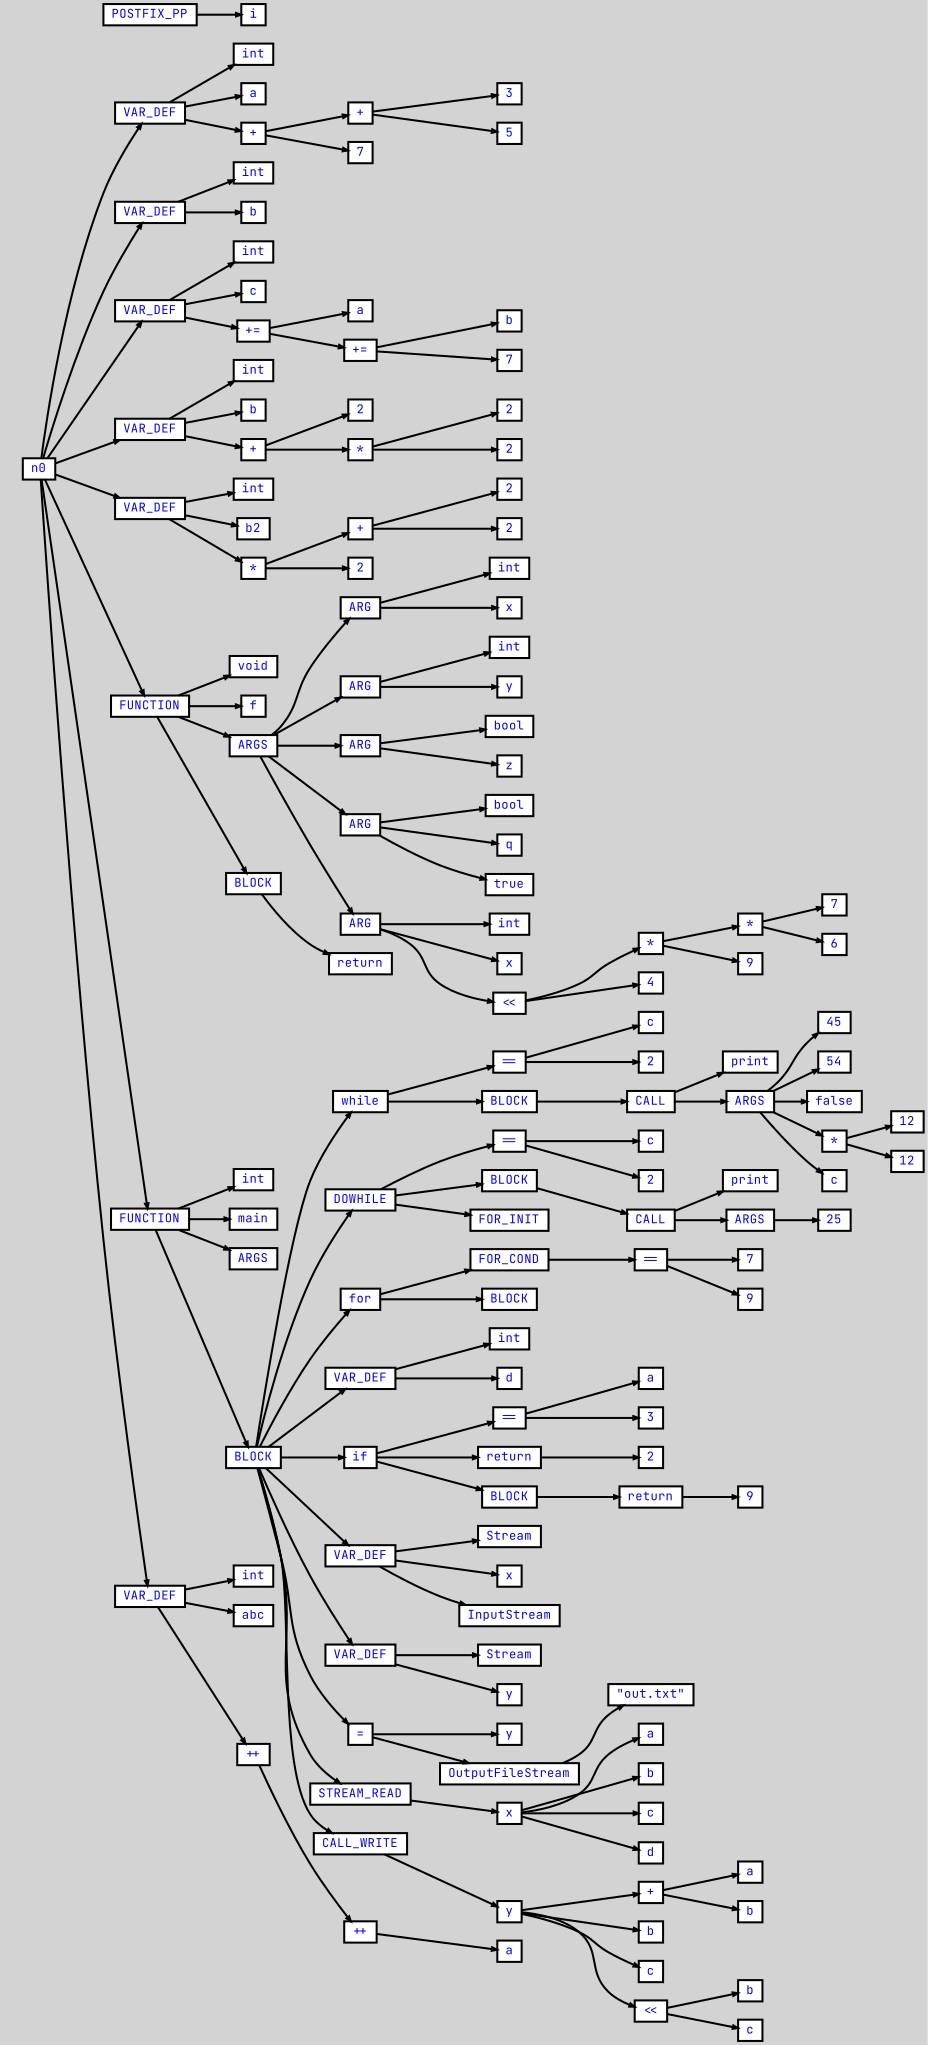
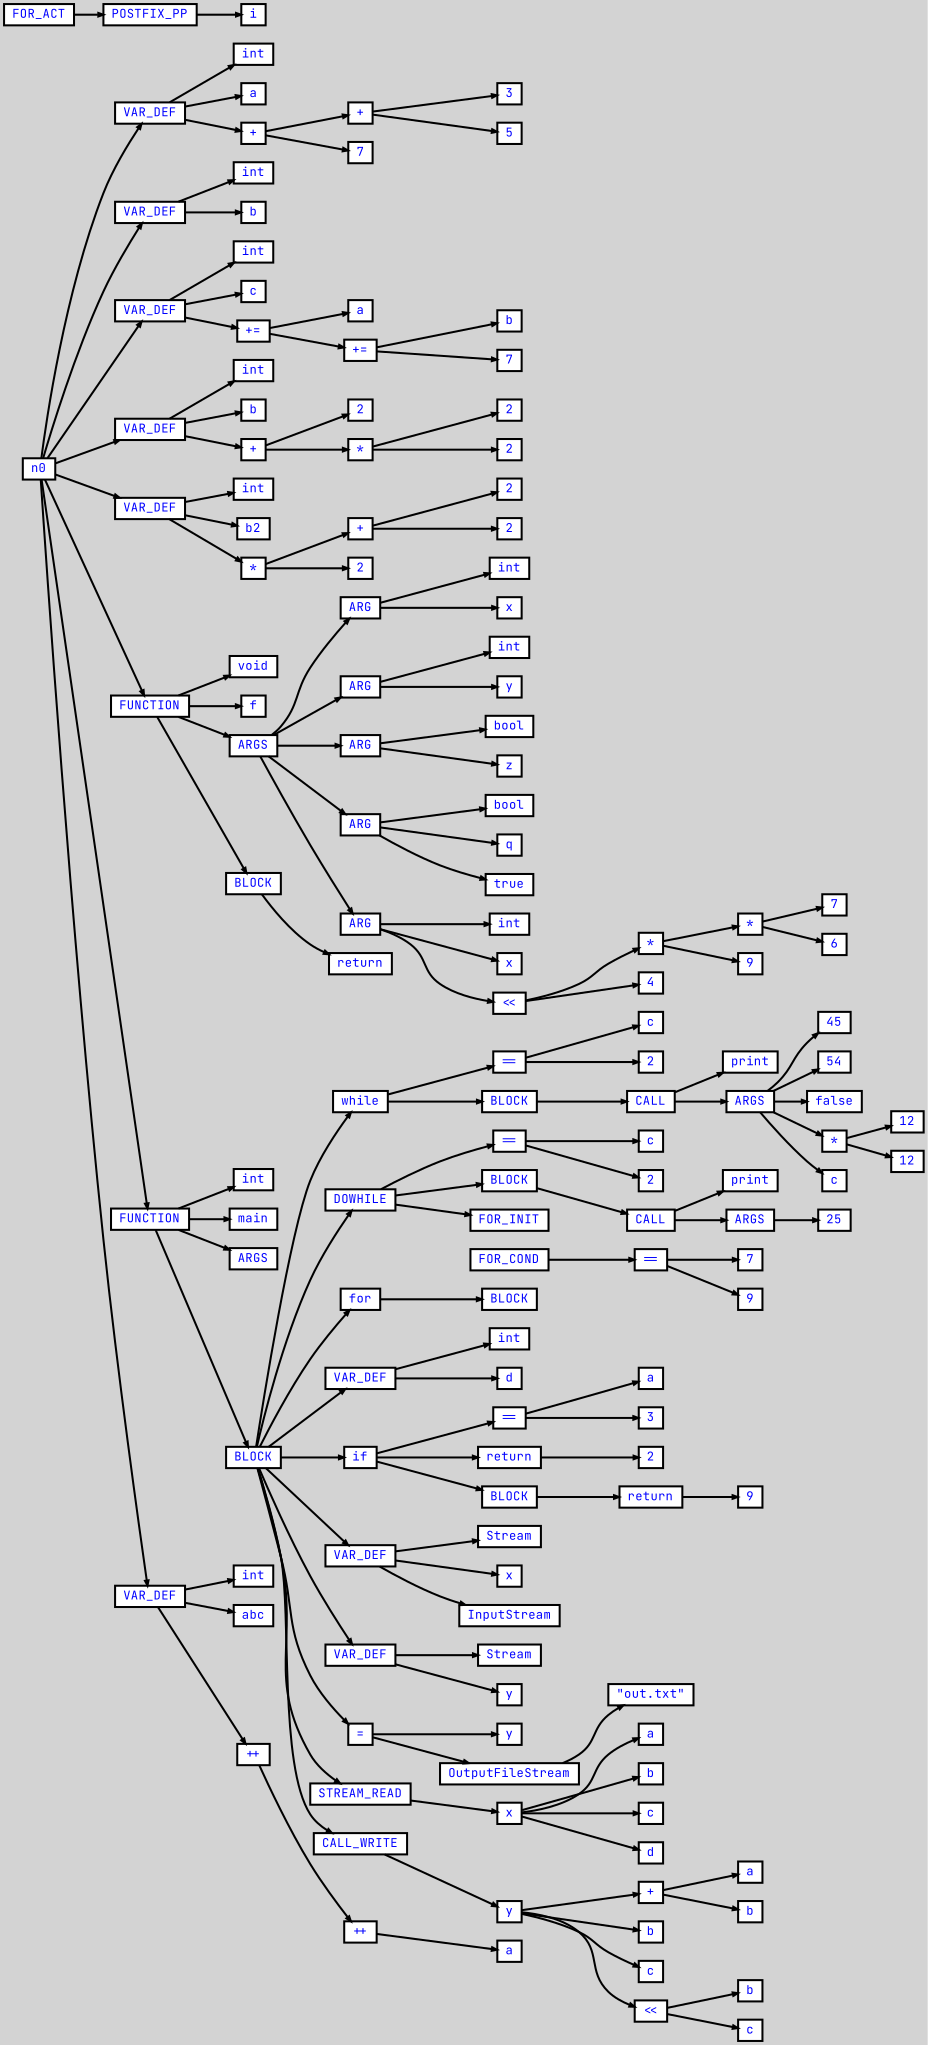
node "FOR_ACT": added
edge "for" -> "FOR_COND": removed
